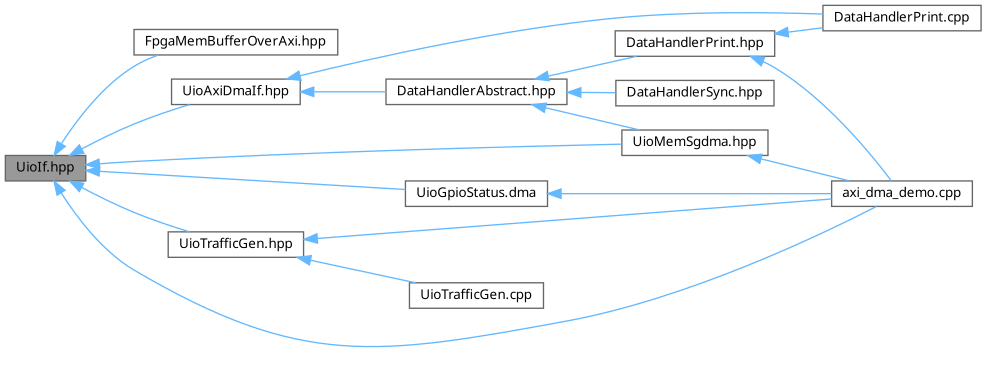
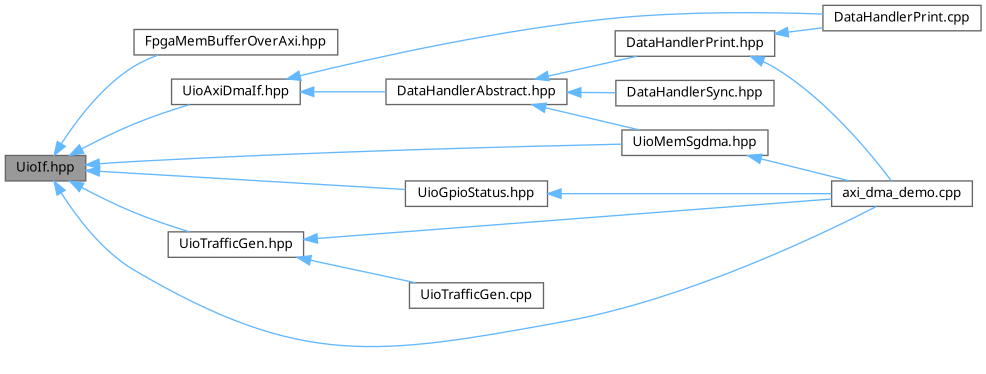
node "UioGpioStatus.dma": label "UioGpioStatus.dma" -> "UioGpioStatus.hpp"
